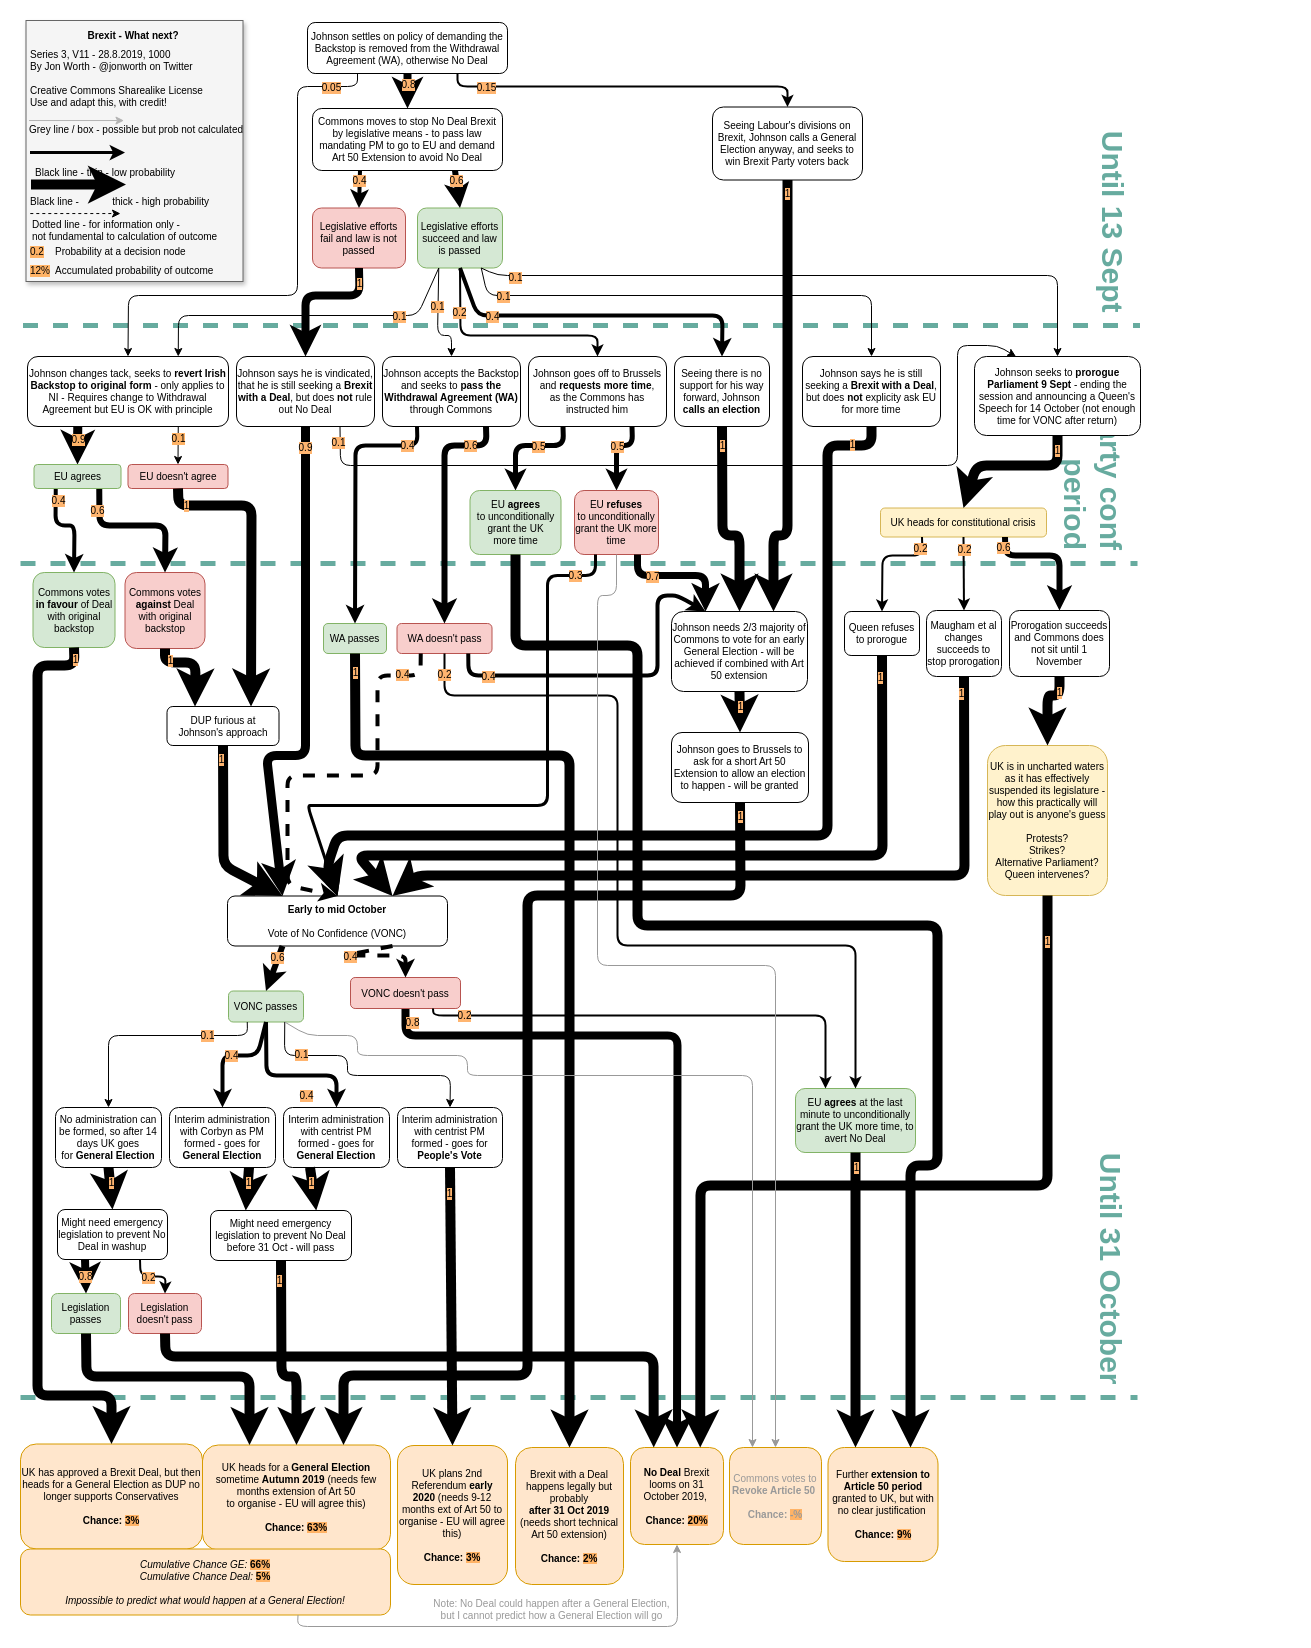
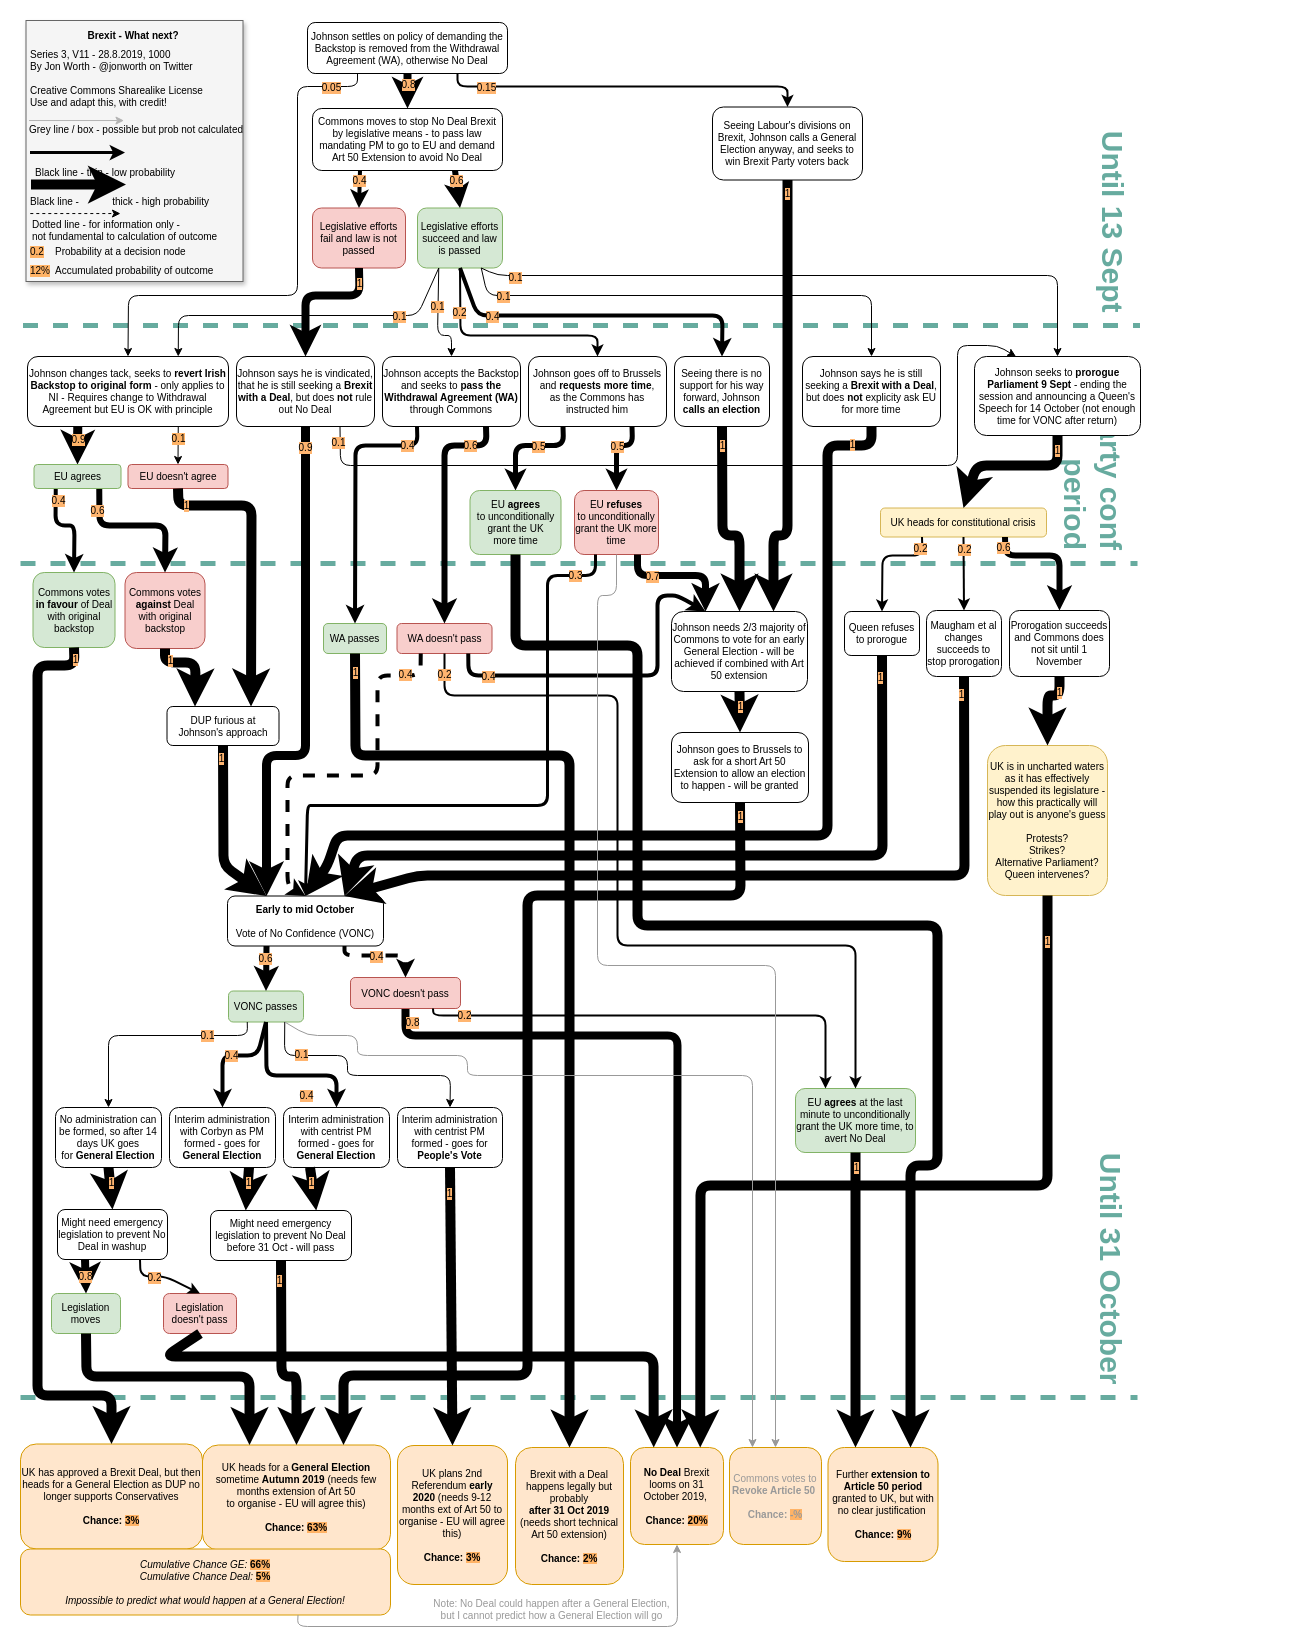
node "Early to mid OctoberVote of No Confidence (VONC)": size 220x50 -> 156x50
node "Legislation passes": label "Legislation passes" -> "Legislation moves"
node "Legislation doesn't pass": moved (165, 1314) -> (200, 1314)
